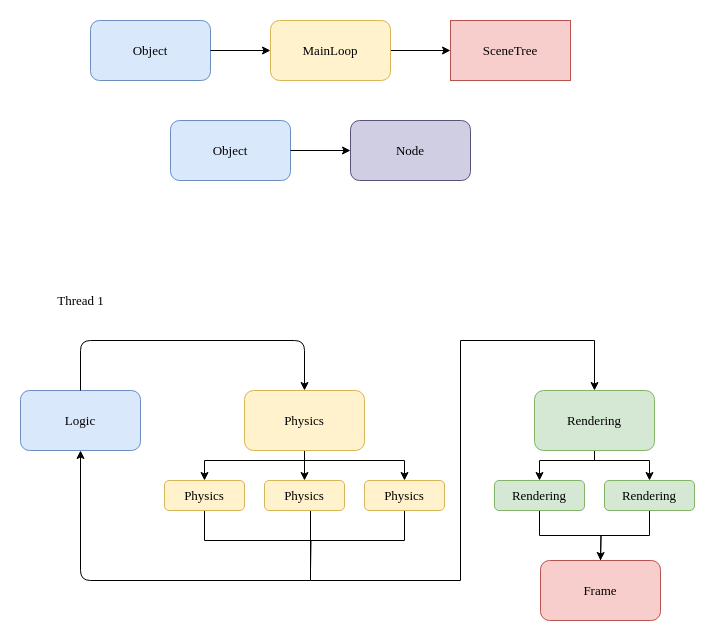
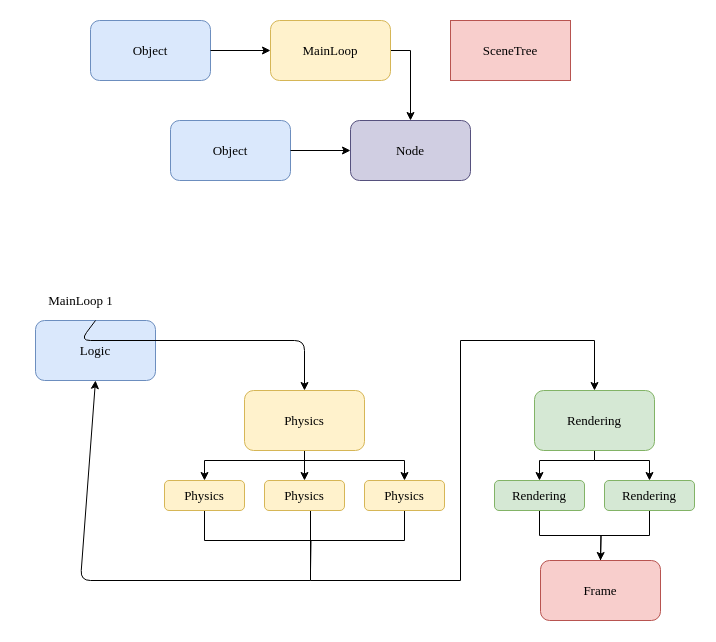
edge "MainLoop" -> "SceneTree": now "MainLoop" -> "Node"
node "Thread 1": label "Thread 1" -> "MainLoop 1"
node "Logic": moved (81, 421) -> (96, 351)
